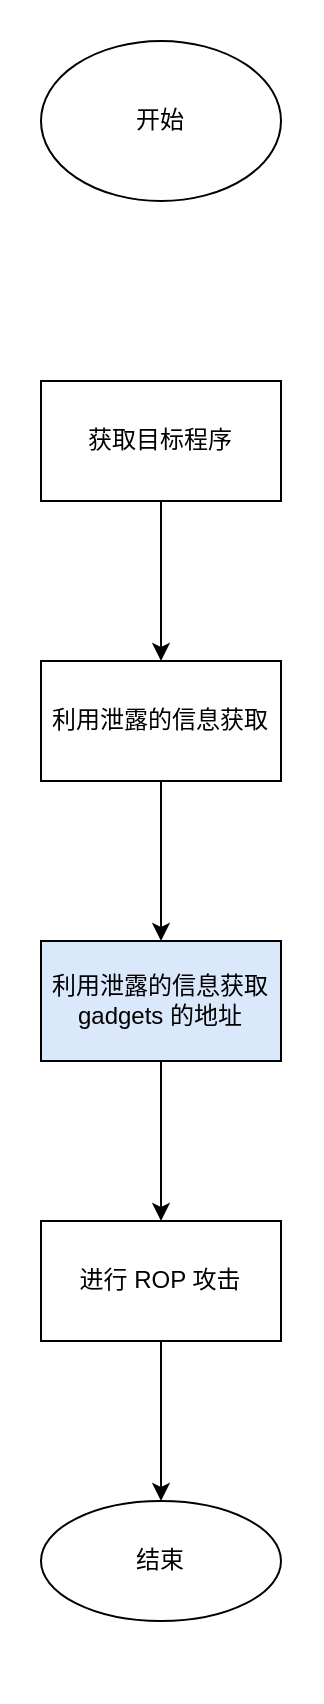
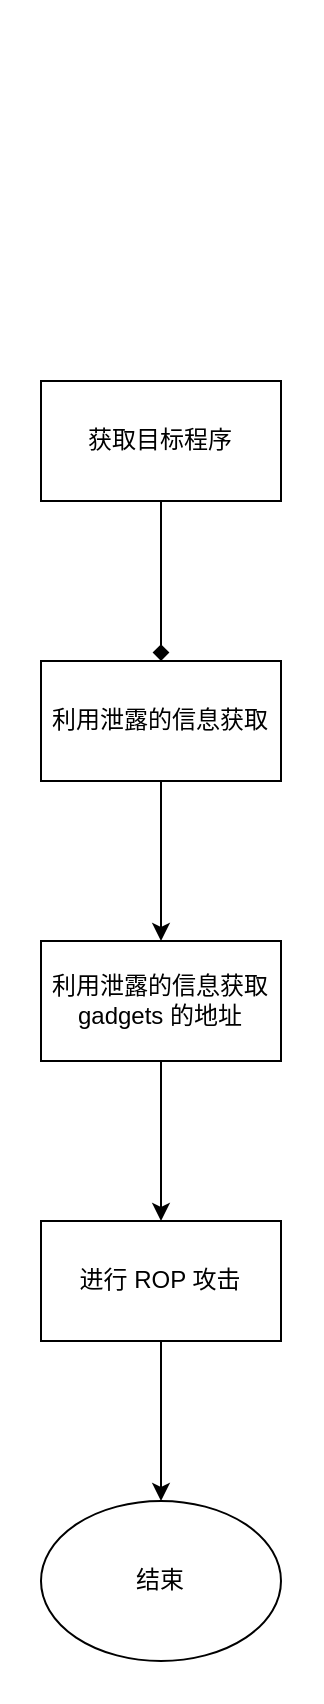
node "开始": removed
edge "获取目标程序" -> "利用泄露的信息获取": arrowhead classic -> diamond
node "利用泄露的信息获取 gadgets 的地址": fillcolor #dae8fc -> #ffffff
node "结束": size 240x120 -> 240x160
